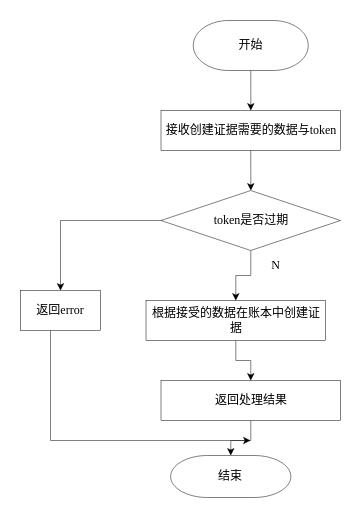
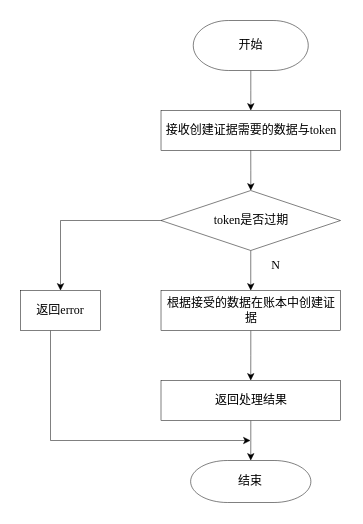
node "根据接受的数据在账本中创建证据": moved (236, 321) -> (251, 311)
node "结束": moved (231, 477) -> (251, 482)
